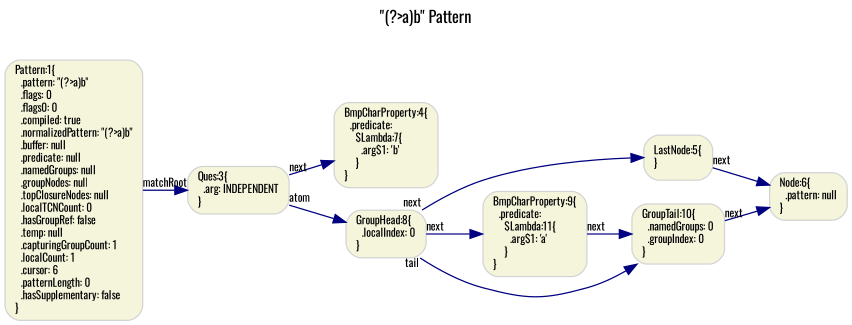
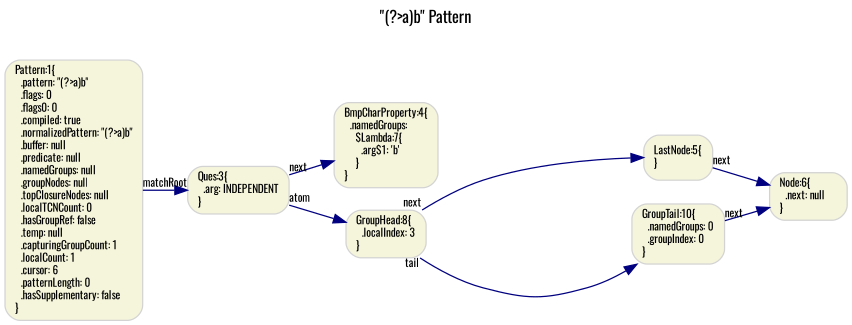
node "BmpCharProperty:4{ .predicate: $Lambda:7{ .arg$1: 'b' } }": label "BmpCharProperty:4{ .predicate: $Lambda:7{ .arg$1: 'b' } }" -> "BmpCharProperty:4{ .namedGroups: $Lambda:7{ .arg$1: 'b' } }"
node "Node:6{ .pattern: null }": label "Node:6{ .pattern: null }" -> "Node:6{ .next: null }"
node "GroupHead:8{ .localIndex: 0 }": label "GroupHead:8{ .localIndex: 0 }" -> "GroupHead:8{ .localIndex: 3 }"
node "BmpCharProperty:9{ .predicate: $Lambda:11{ .arg$1: 'a' } }": removed
